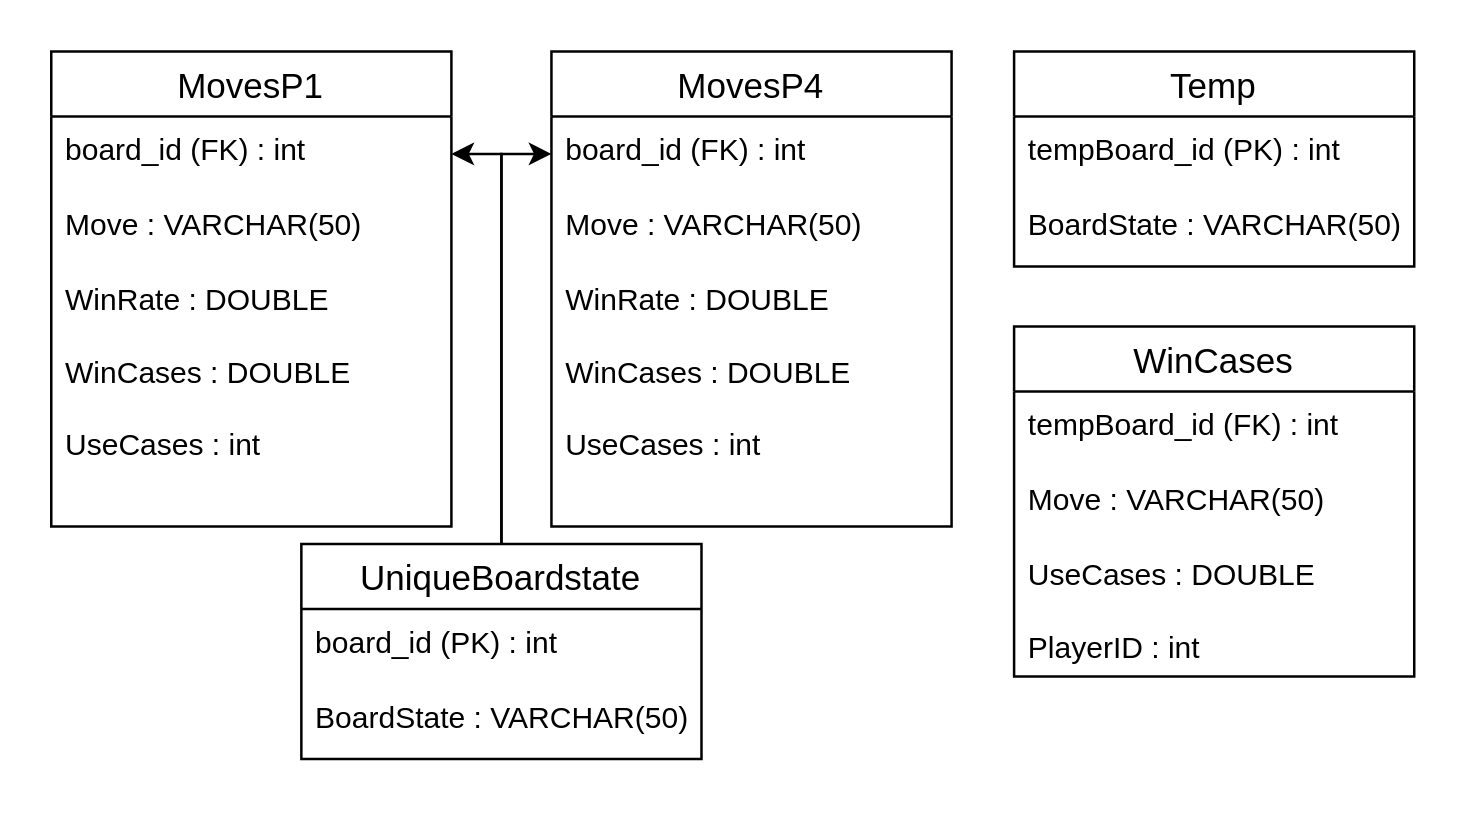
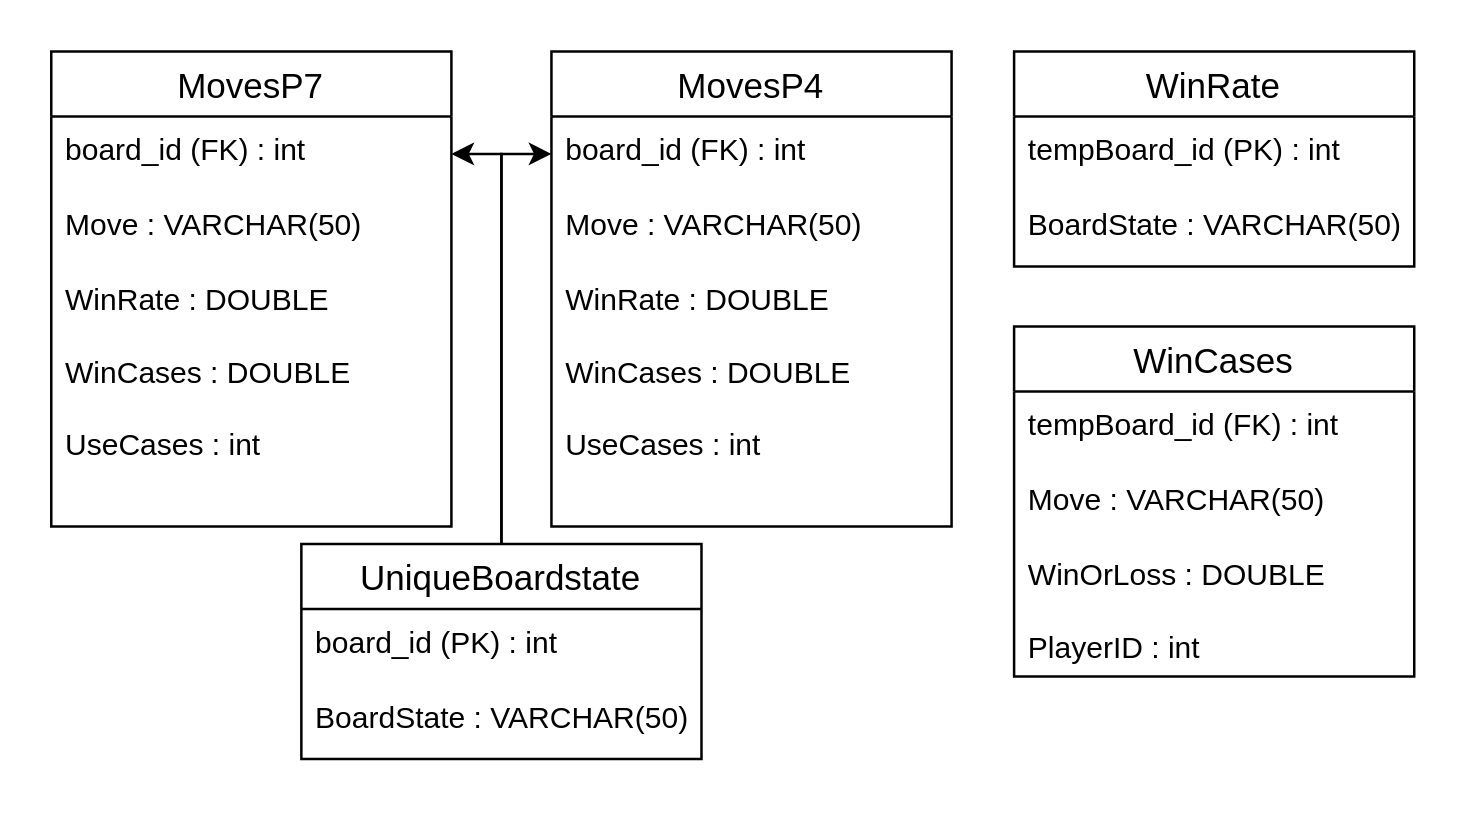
node "MovesP1": label "MovesP1" -> "MovesP7"
node "Temp": label "Temp" -> "WinRate"
node "UseCases : DOUBLE PlayerID : int": label "UseCases : DOUBLE PlayerID : int" -> "WinOrLoss : DOUBLE PlayerID : int"
